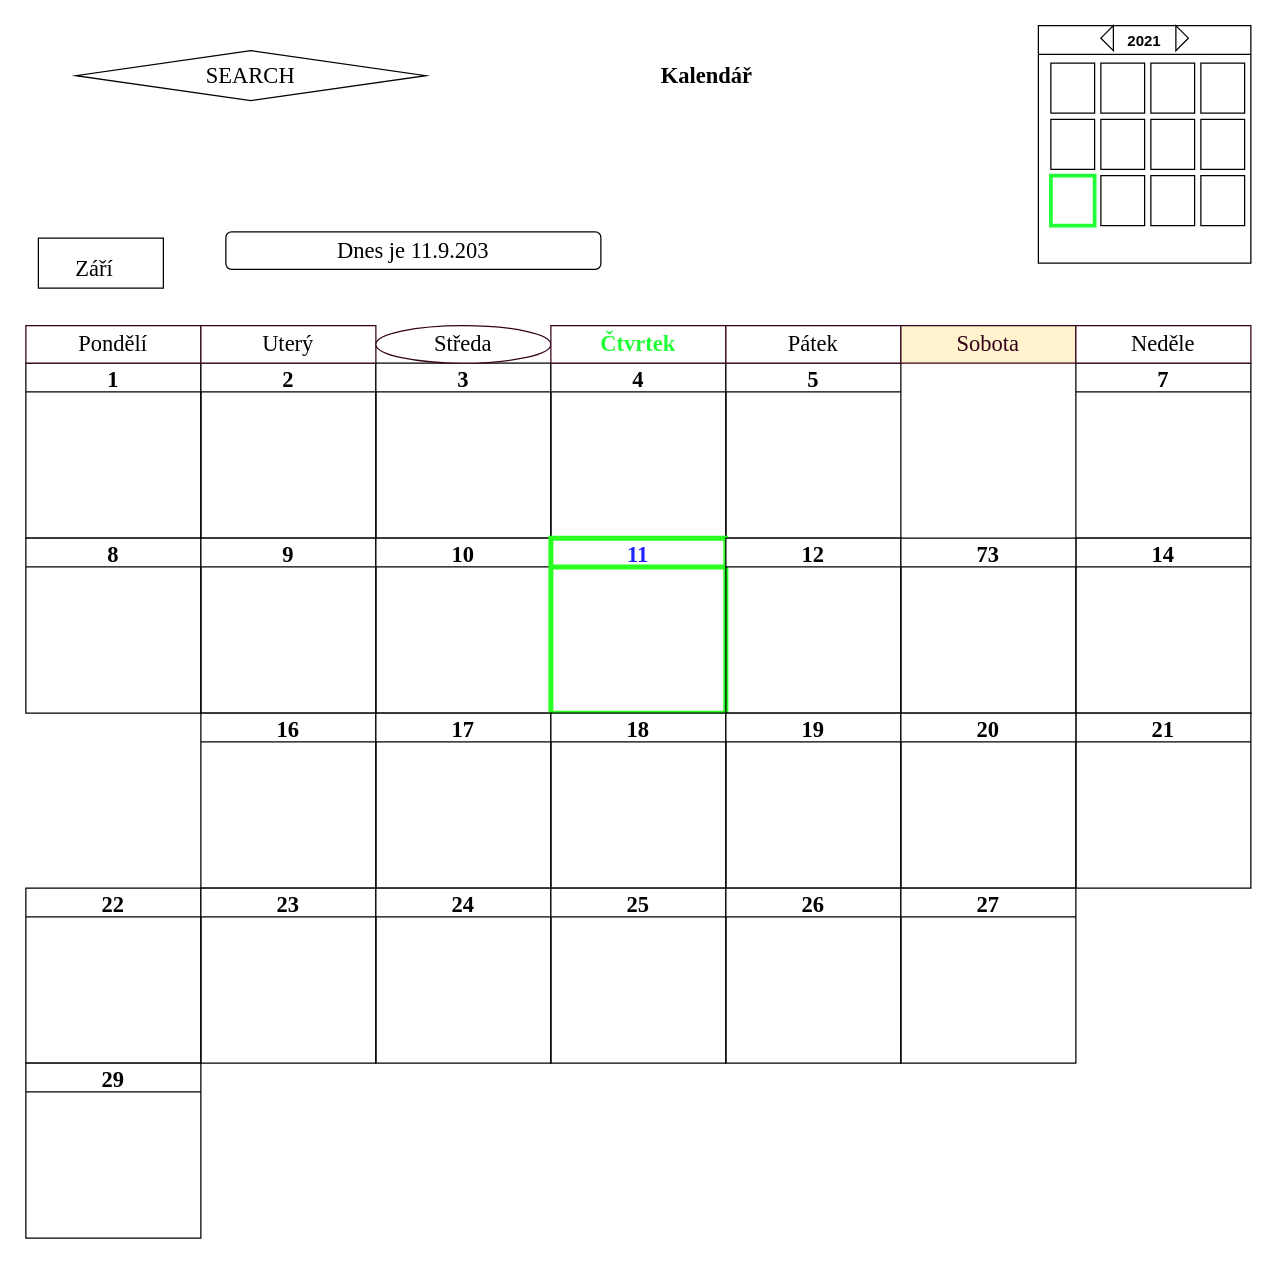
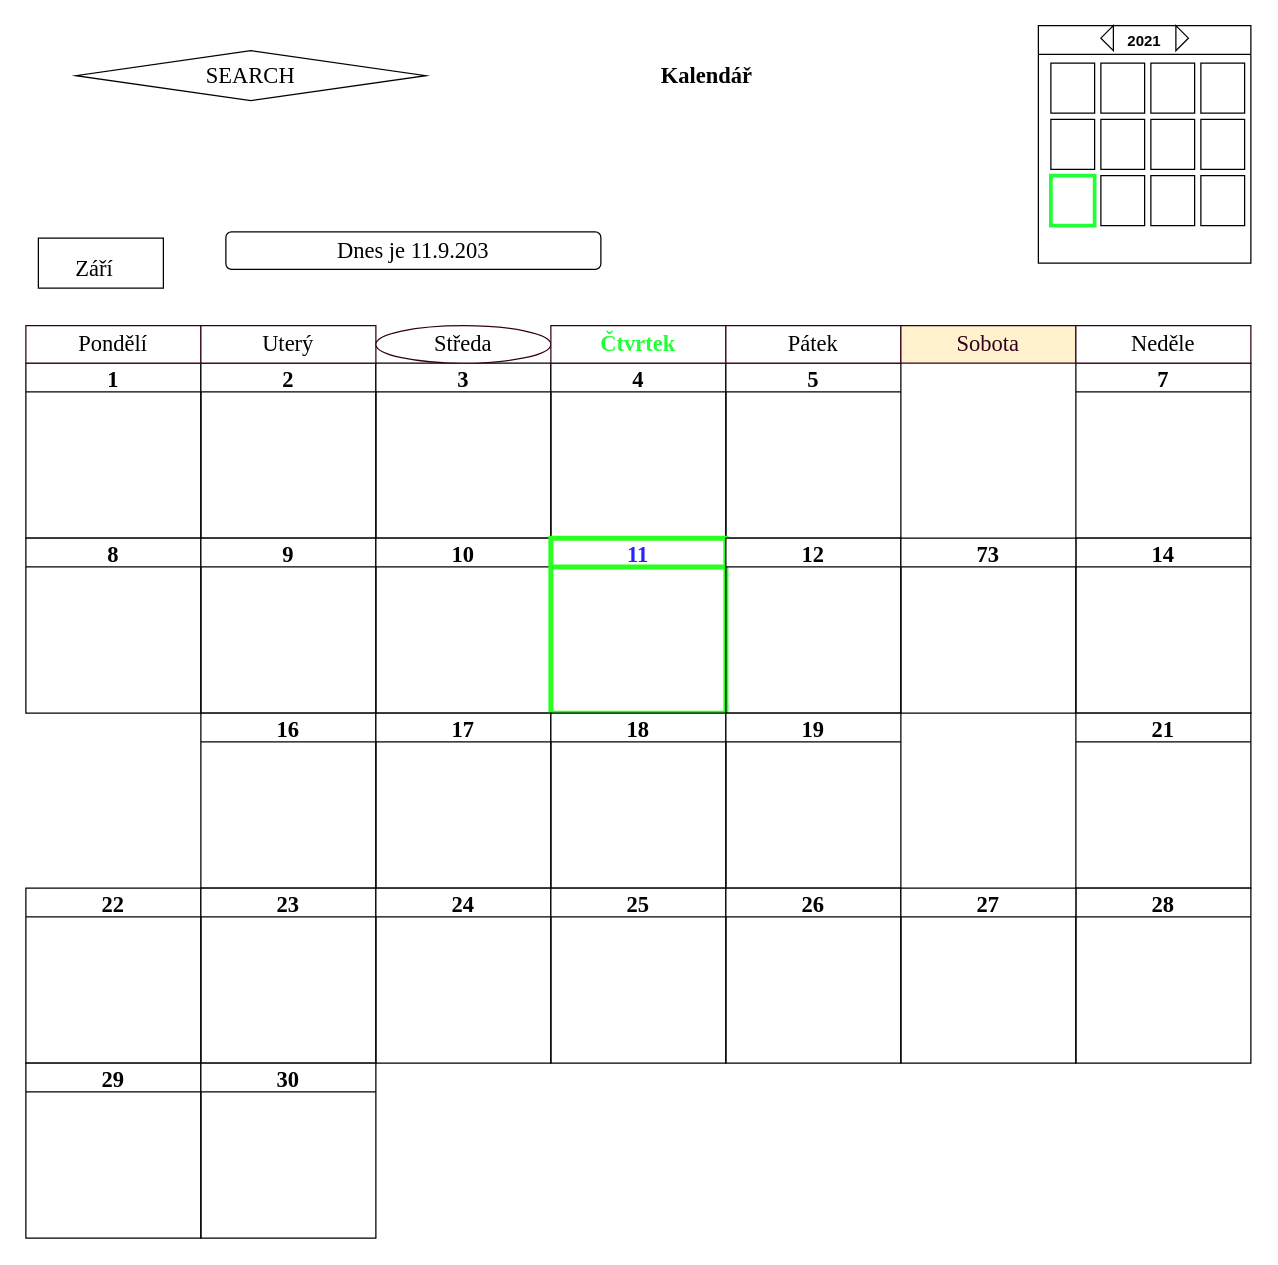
node "20": removed
node "28": added
node "30": added
